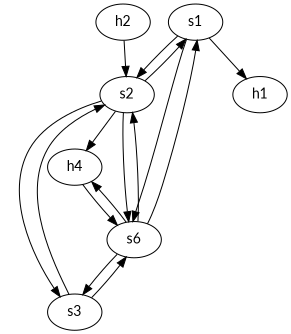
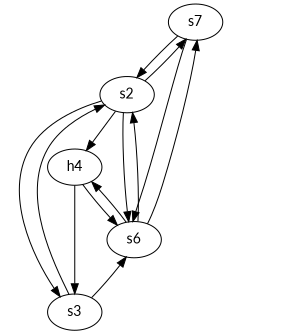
node "h2": removed
node "s1": label "s1" -> "s7"
node "h1": removed
edge "s6" -> "s3": now "h4" -> "s3"
